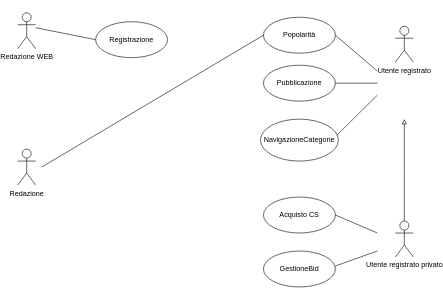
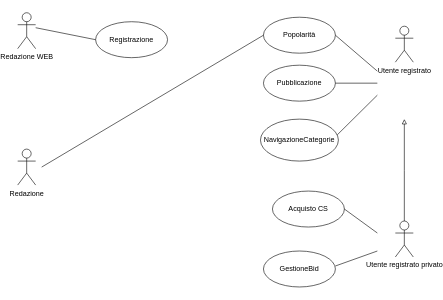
node "Acquisto CS": moved (300, 215) -> (309, 209)
